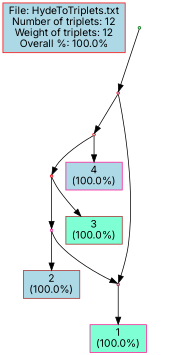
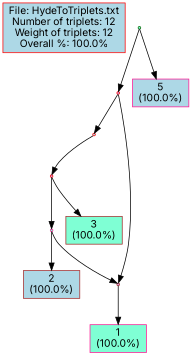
node "5 (100.0%)": added
node "4 (100.0%)": removed
